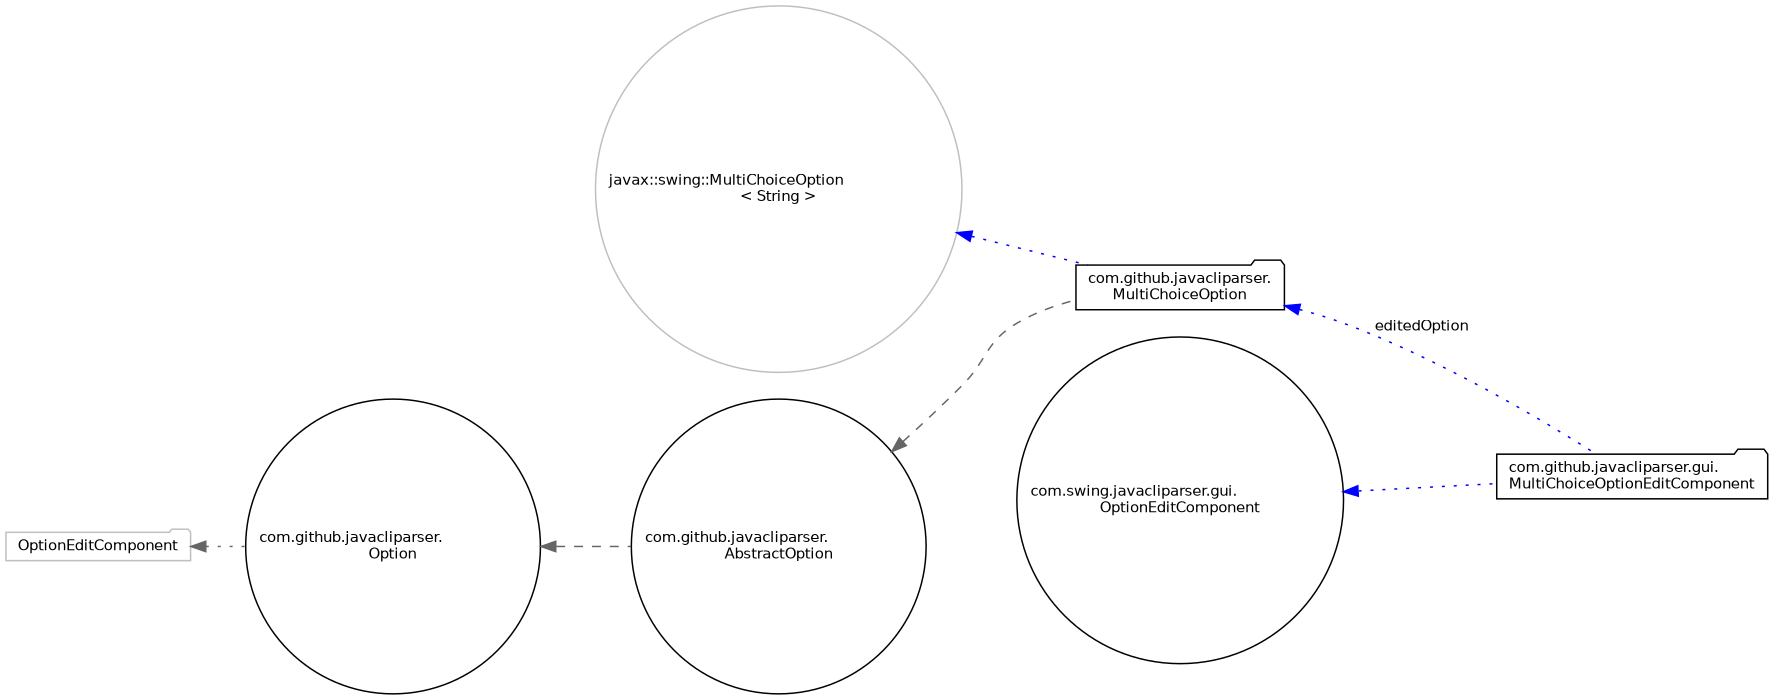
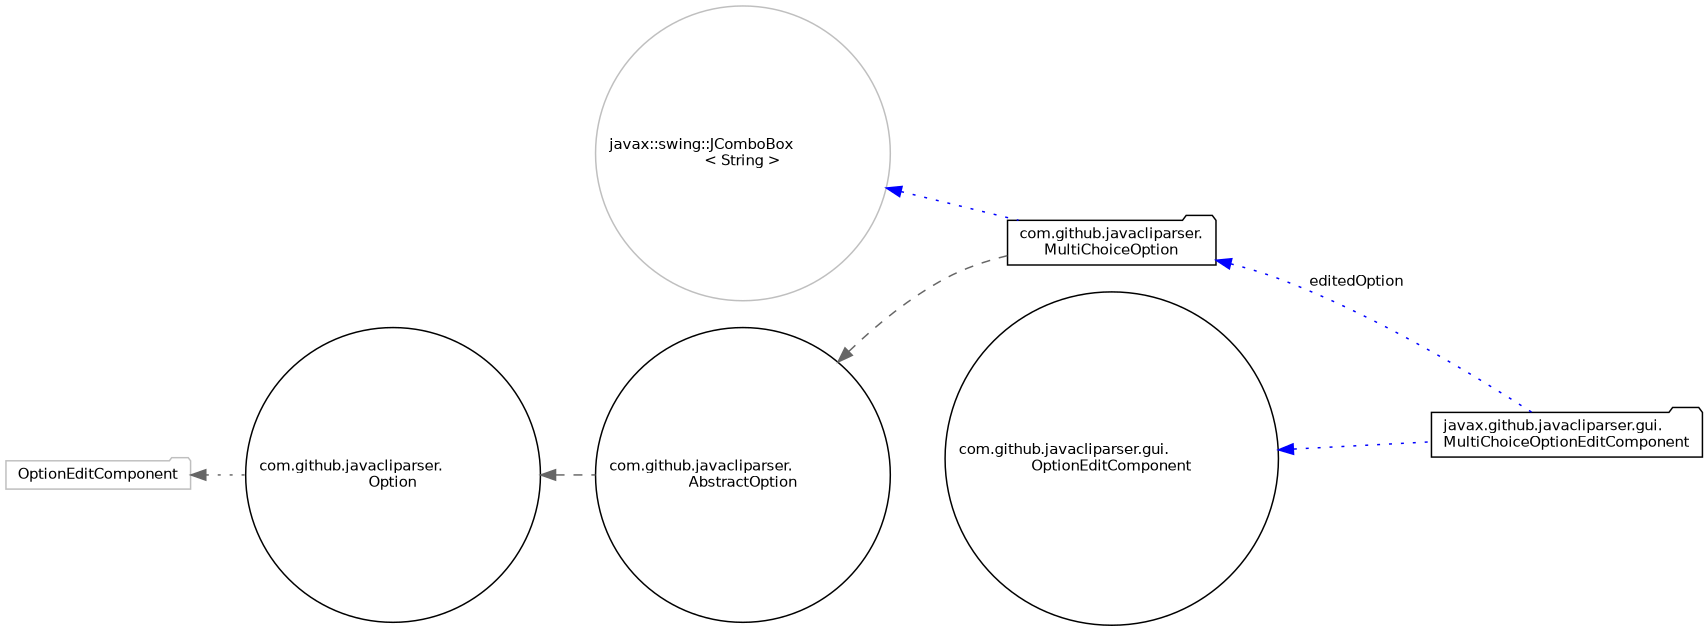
node "javax::swing::MultiChoiceOption < String >": label "javax::swing::MultiChoiceOption < String >" -> "javax::swing::JComboBox < String >"
node "com.github.javacliparser.gui. MultiChoiceOptionEditComponent": label "com.github.javacliparser.gui. MultiChoiceOptionEditComponent" -> "javax.github.javacliparser.gui. MultiChoiceOptionEditComponent"
node "com.swing.javacliparser.gui. OptionEditComponent": label "com.swing.javacliparser.gui. OptionEditComponent" -> "com.github.javacliparser.gui. OptionEditComponent"
